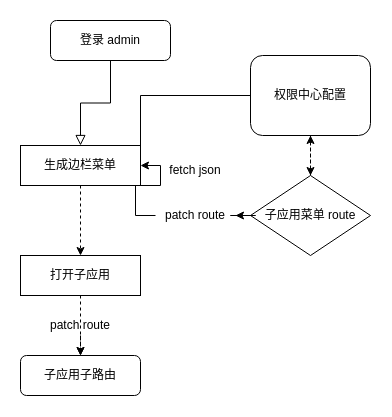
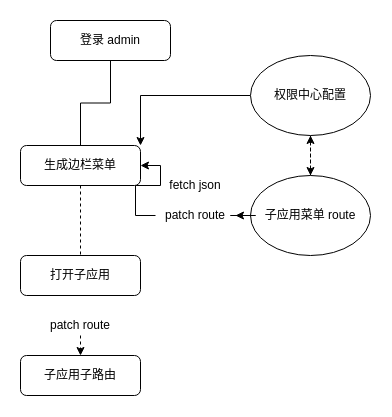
node "权限中心配置": shape rounded rectangle -> ellipse
edge "登录 admin" -> "生成边栏菜单": arrowhead block -> none
edge "权限中心配置" -- "生成边栏菜单": arrowhead none -> classic
node "生成边栏菜单": shape rectangle -> rounded rectangle
node "fetch json": moved (196, 171) -> (196, 186)
node "子应用菜单 route": shape diamond -> ellipse
edge "生成边栏菜单" -> "打开子应用": arrowhead classic -> none
node "打开子应用": shape rectangle -> rounded rectangle
edge "打开子应用" -> "子应用子路由": removed
